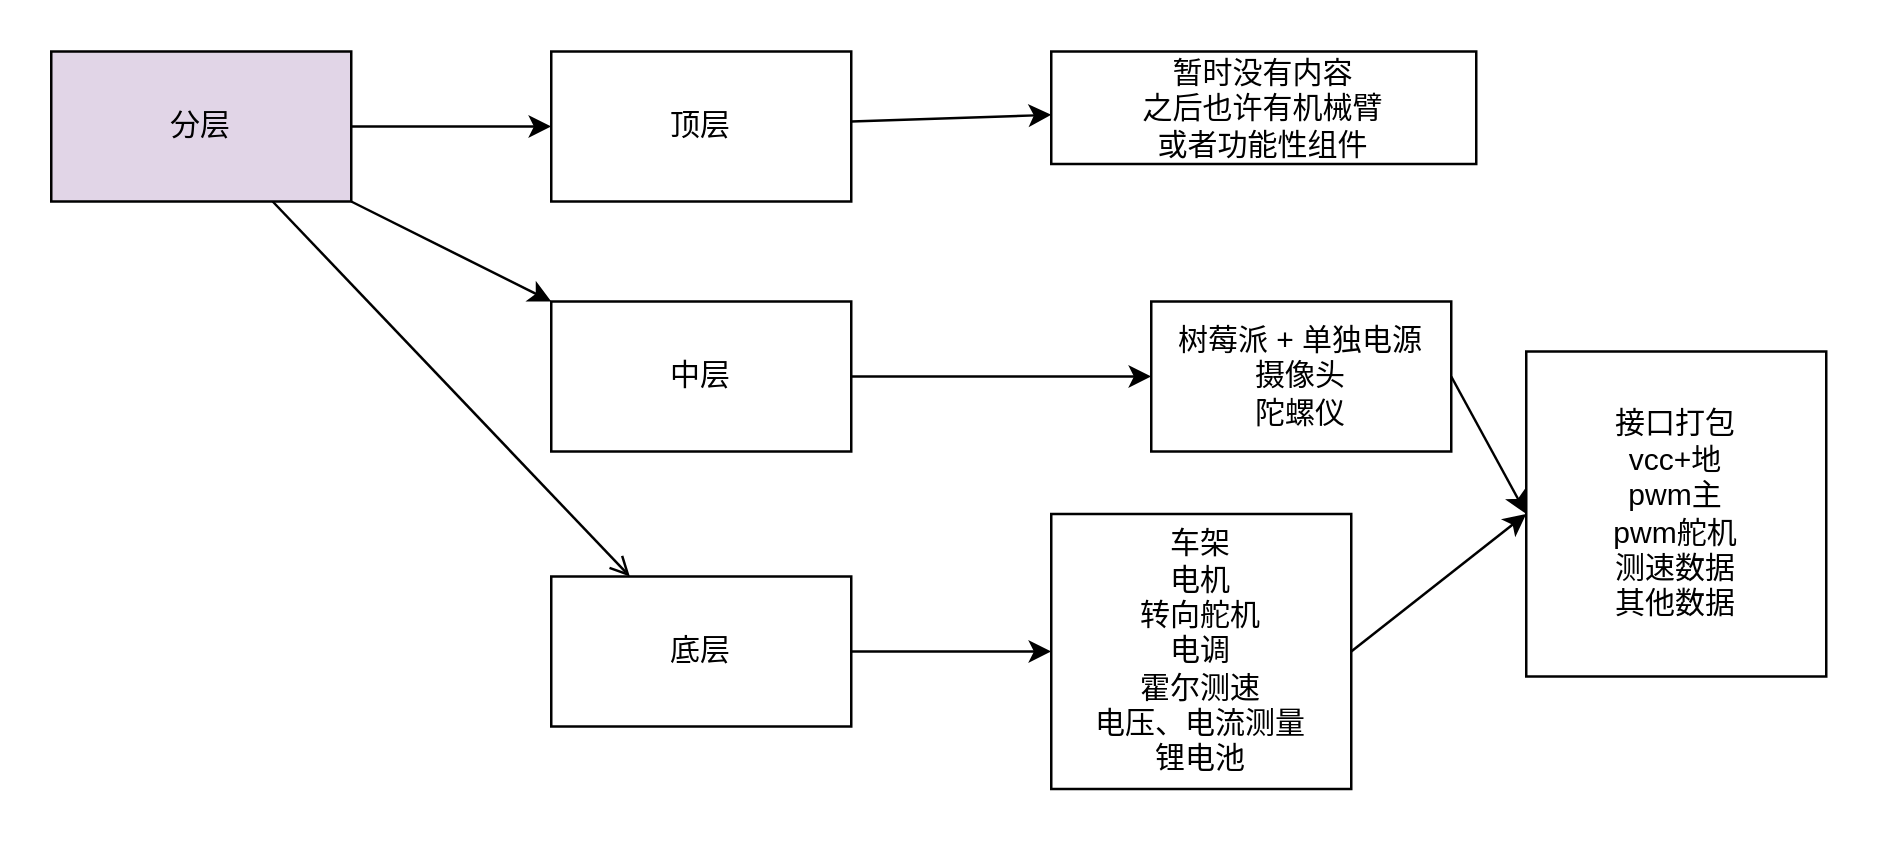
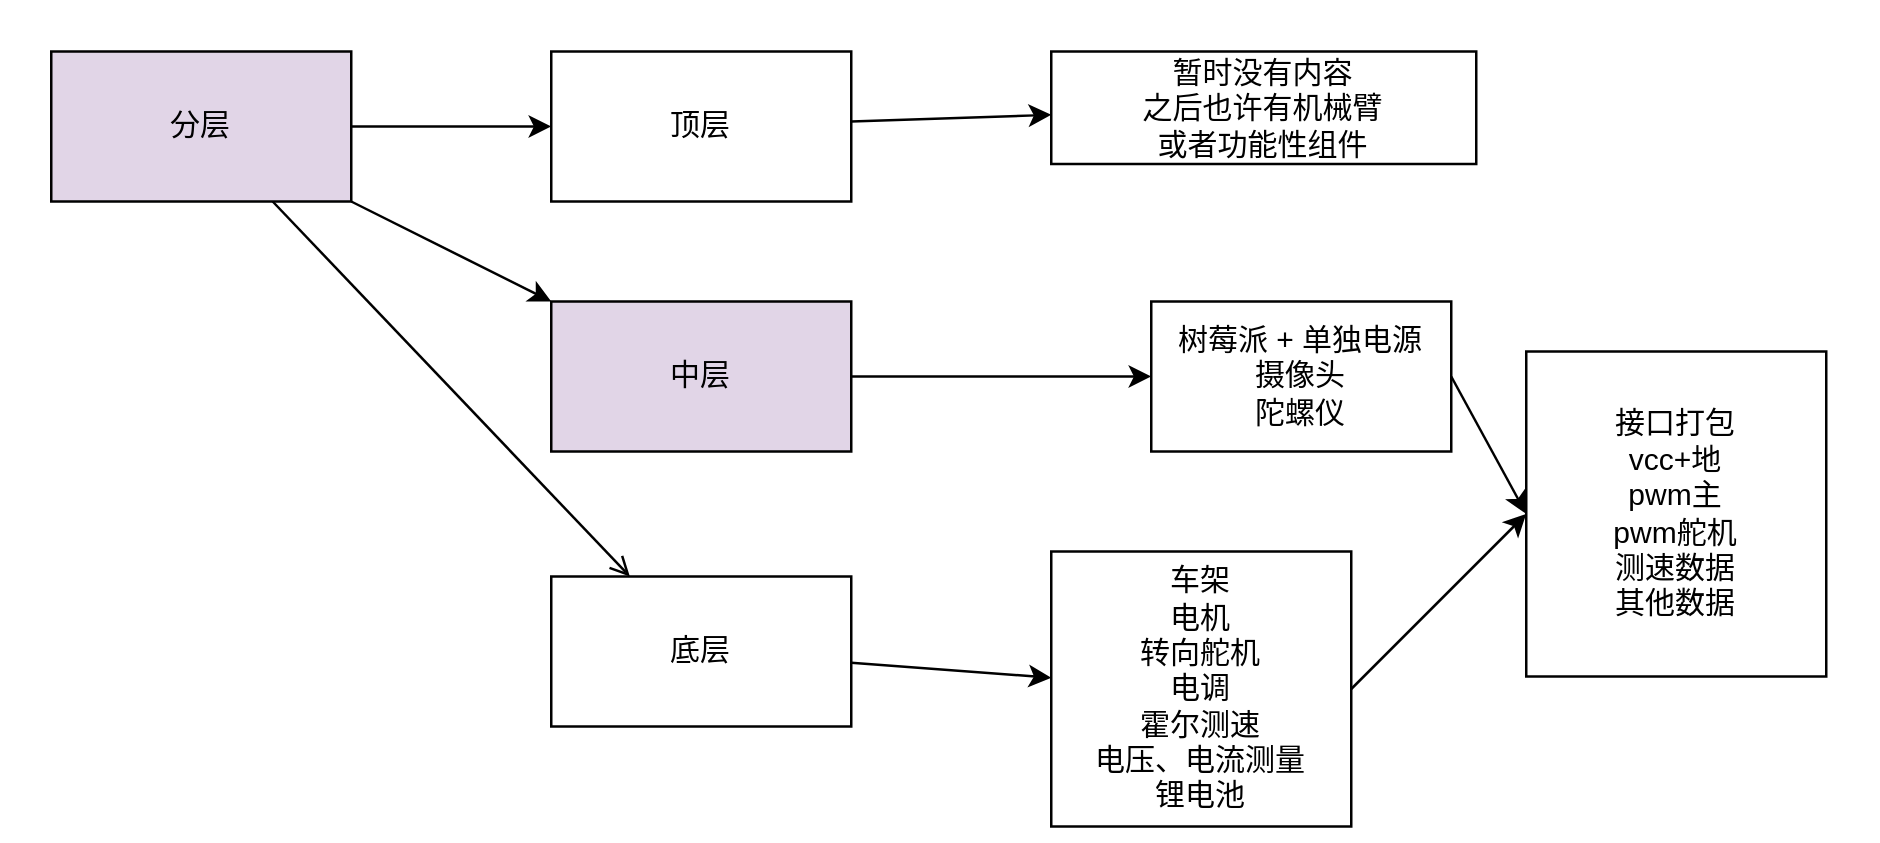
node "中层": fillcolor #ffffff -> #e1d5e7
node "车架 电机 转向舵机 电调 霍尔测速 电压、电流测量 锂电池": moved (1201, 651) -> (1201, 689)
